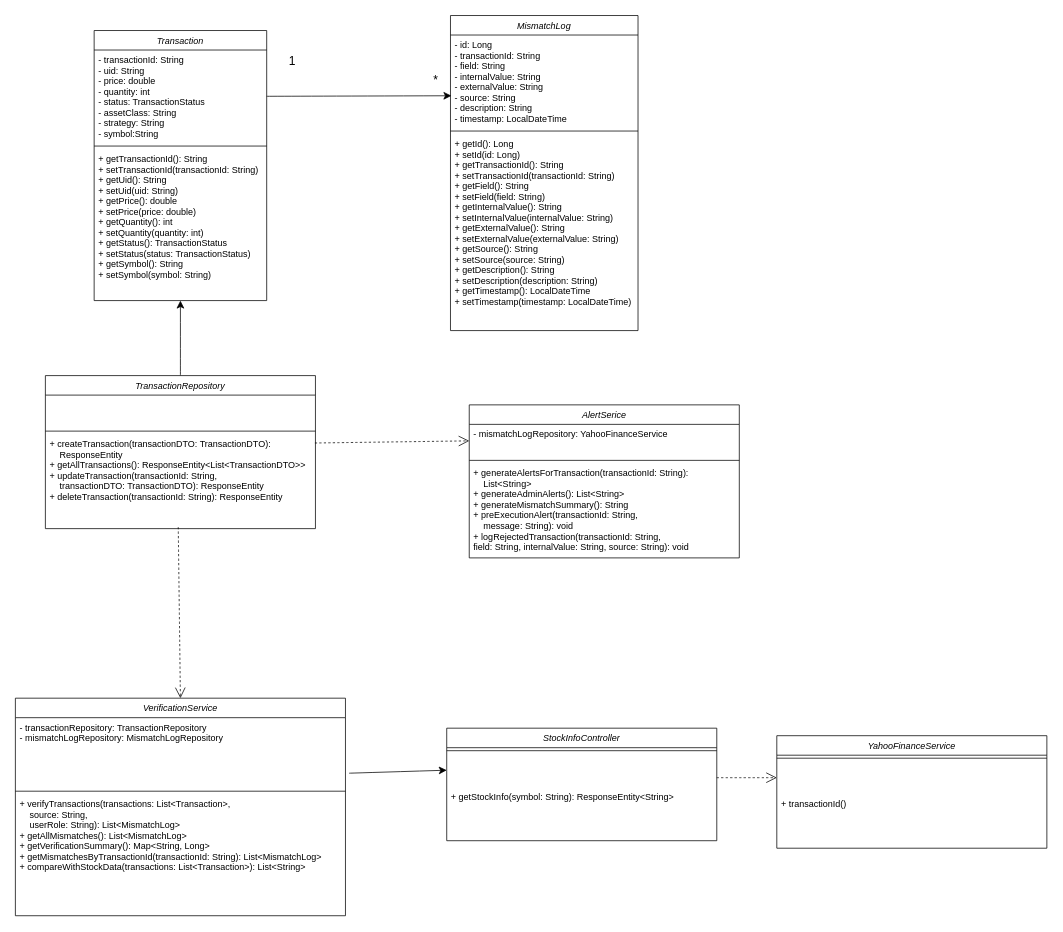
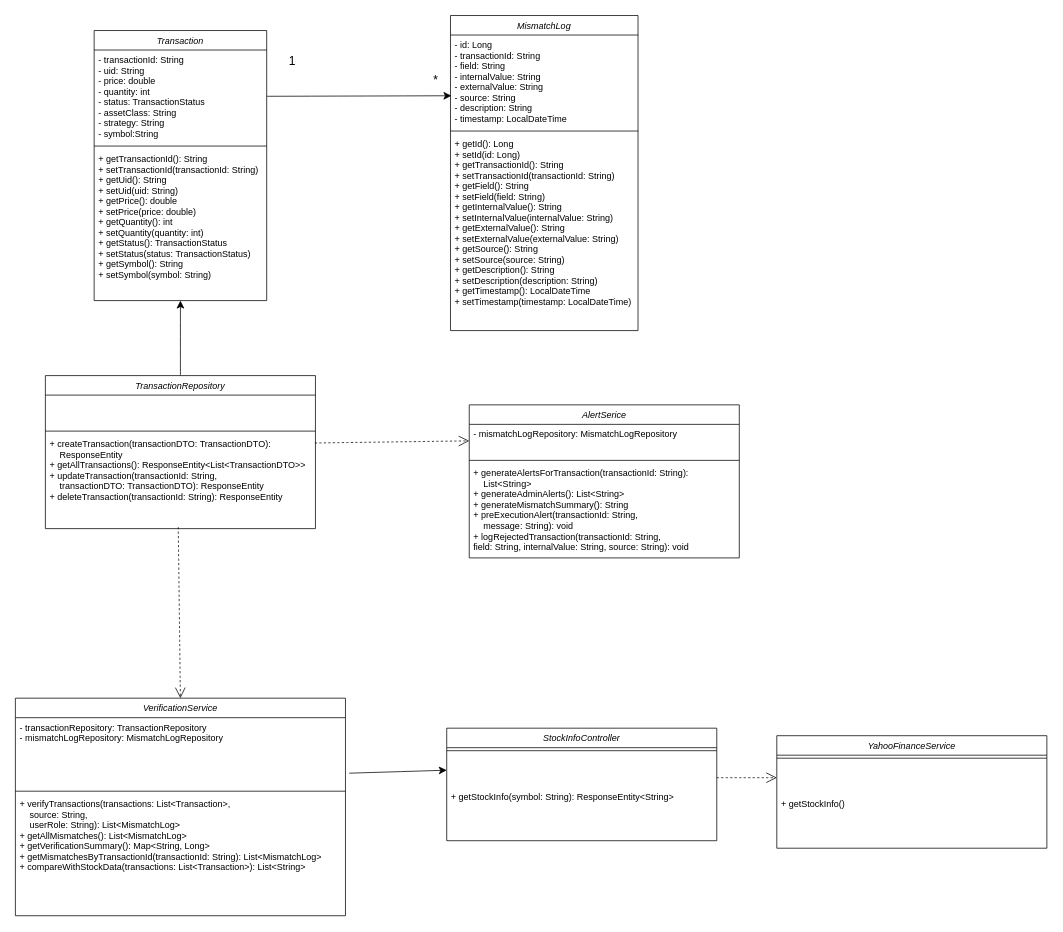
node "- mismatchLogRepository: YahooFinanceService": label "- mismatchLogRepository: YahooFinanceService" -> "- mismatchLogRepository: MismatchLogRepository"
node "+ transactionId()": label "+ transactionId()" -> "+ getStockInfo()"
